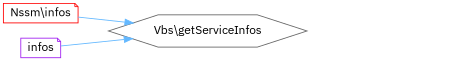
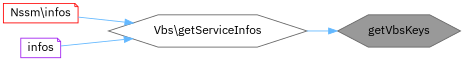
node "getVbsKeys": added
